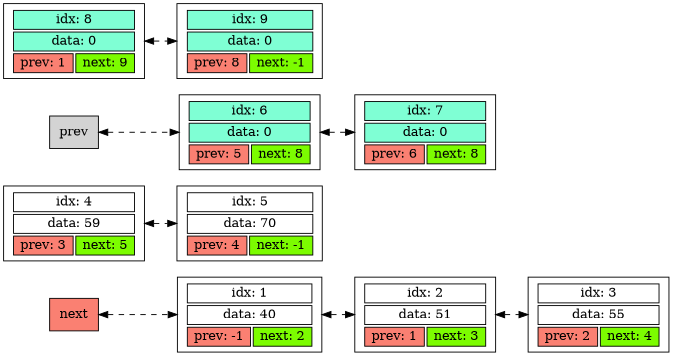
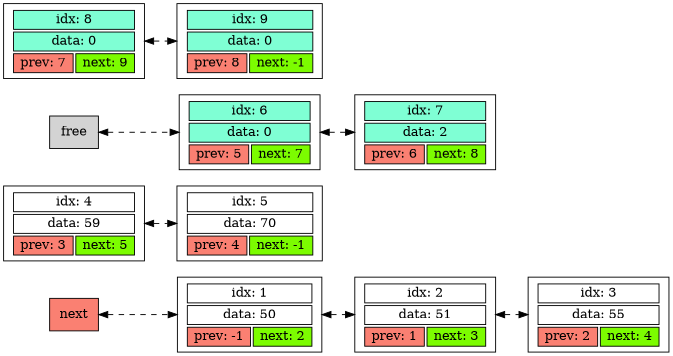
node "idx: 8": text "prev: 1" -> "prev: 7"
node "prev": label "prev" -> "free"
node "idx: 7": text "data: 0" -> "data: 2"
node "idx: 6": text "next: 8" -> "next: 7"
node "idx: 1": text "data: 40" -> "data: 50"
